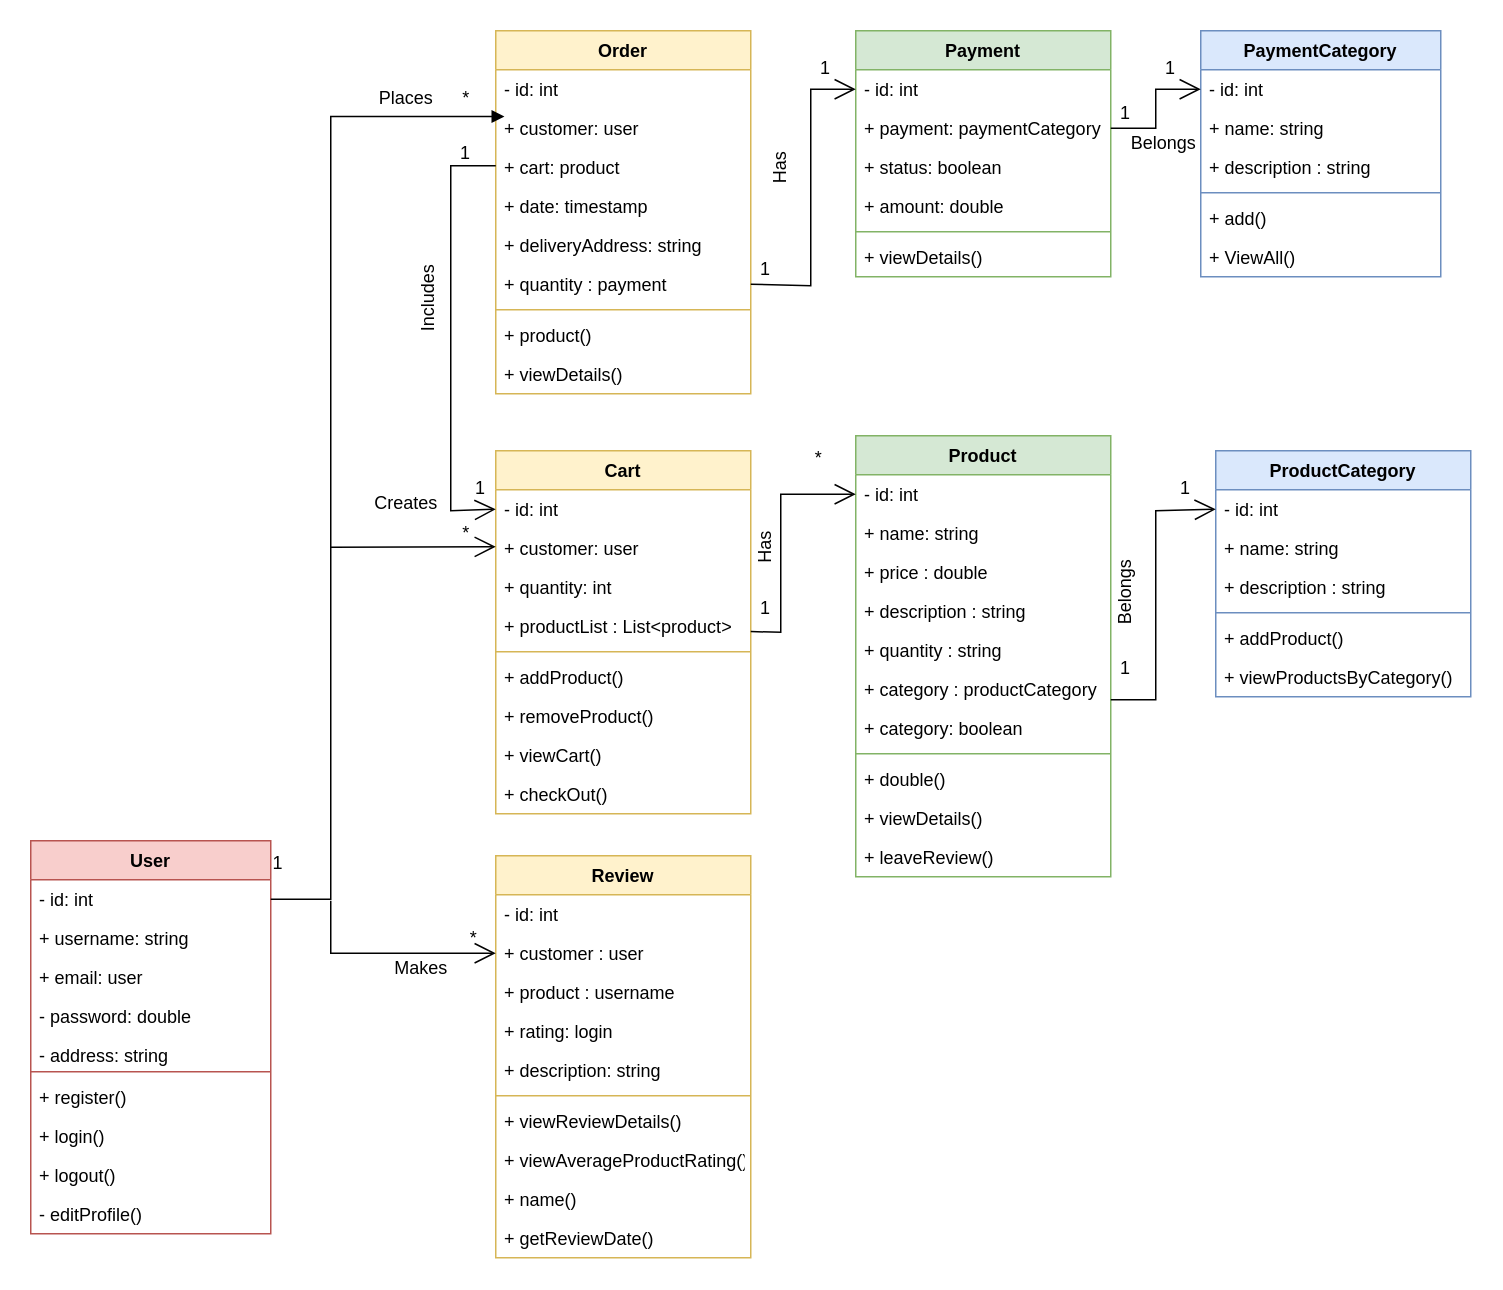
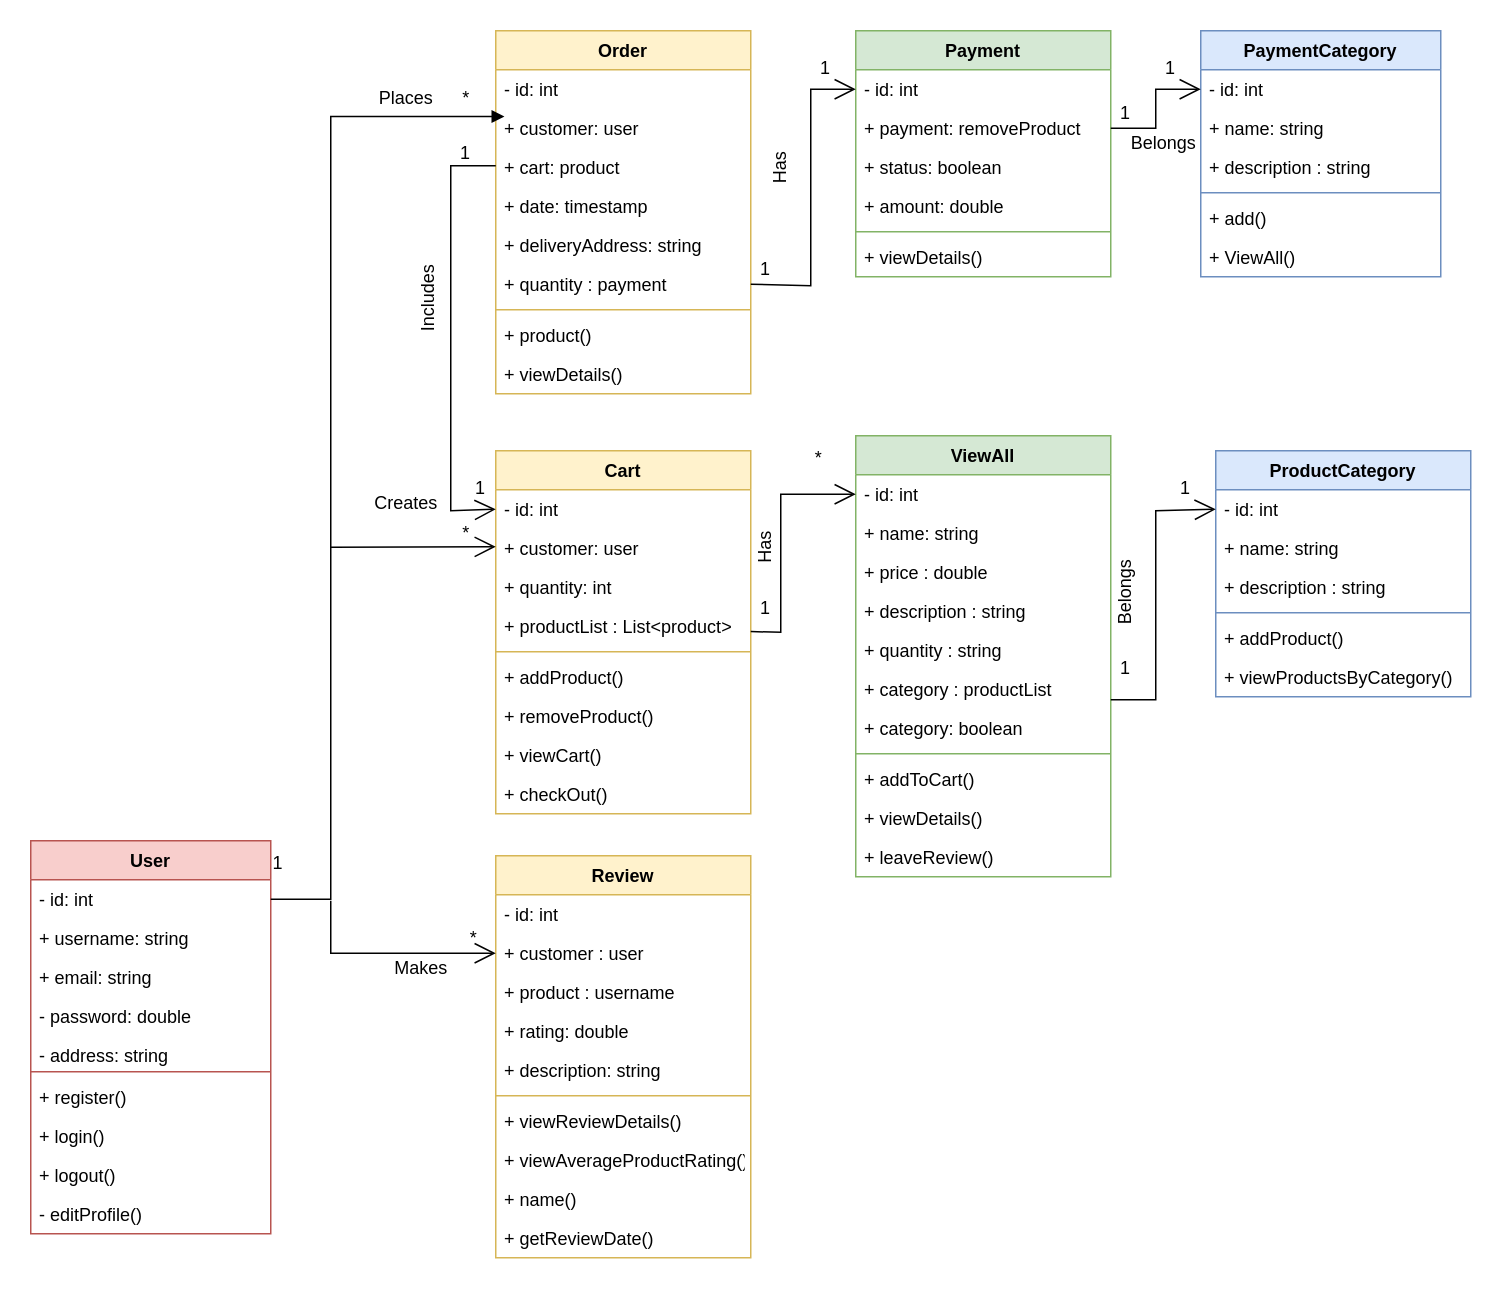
node "+ payment: paymentCategory": label "+ payment: paymentCategory" -> "+ payment: removeProduct"
node "Product": label "Product" -> "ViewAll"
node "+ category : productCategory": label "+ category : productCategory" -> "+ category : productList"
node "+ double()": label "+ double()" -> "+ addToCart()"
node "+ email: user": label "+ email: user" -> "+ email: string"
node "+ rating: login": label "+ rating: login" -> "+ rating: double"
